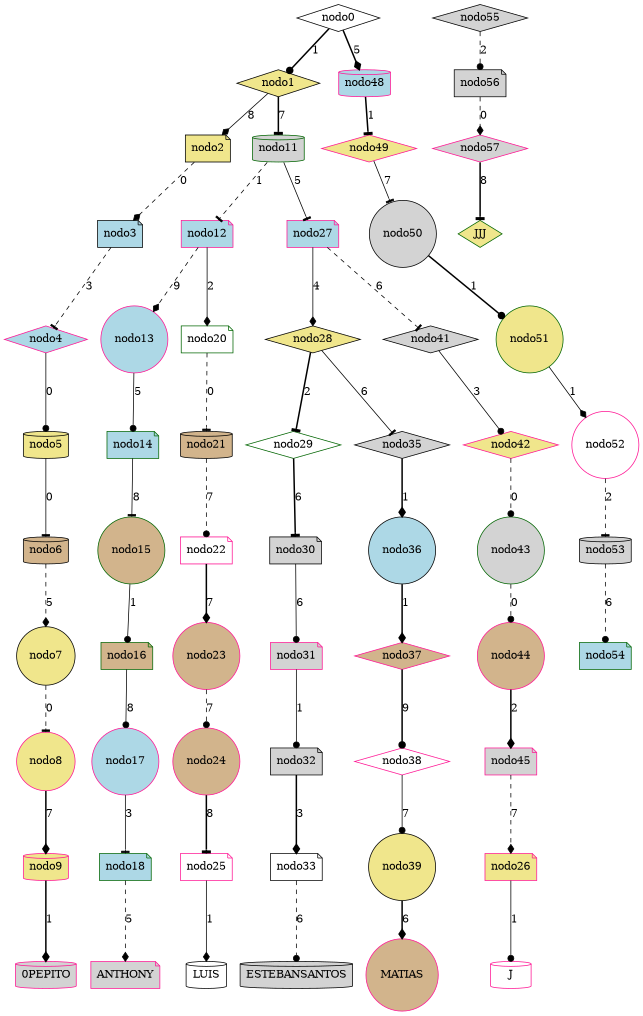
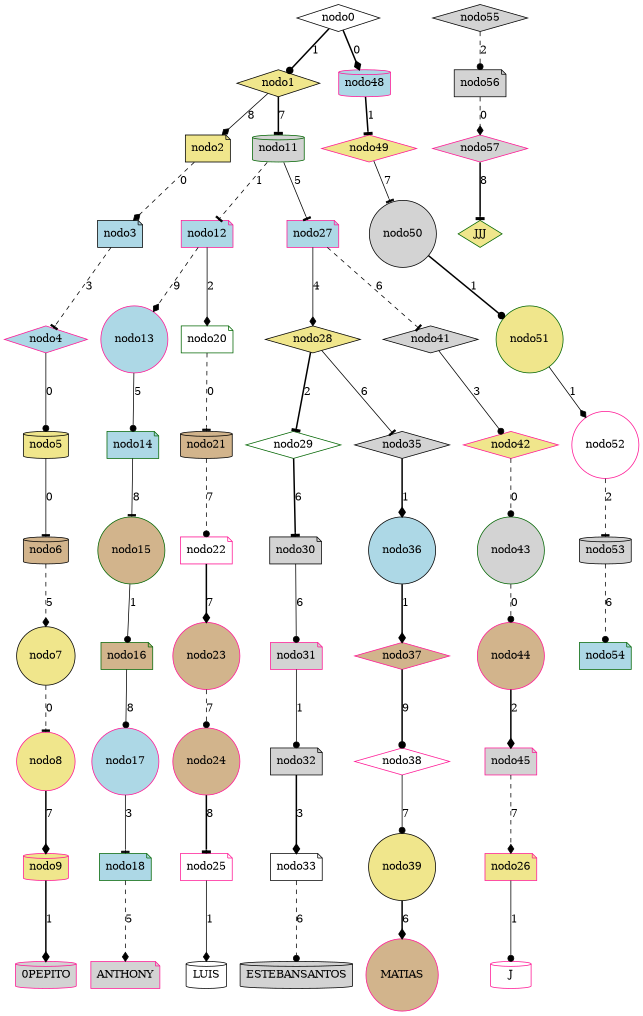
edge "nodo0" -> "nodo48": label "5" -> "0"
